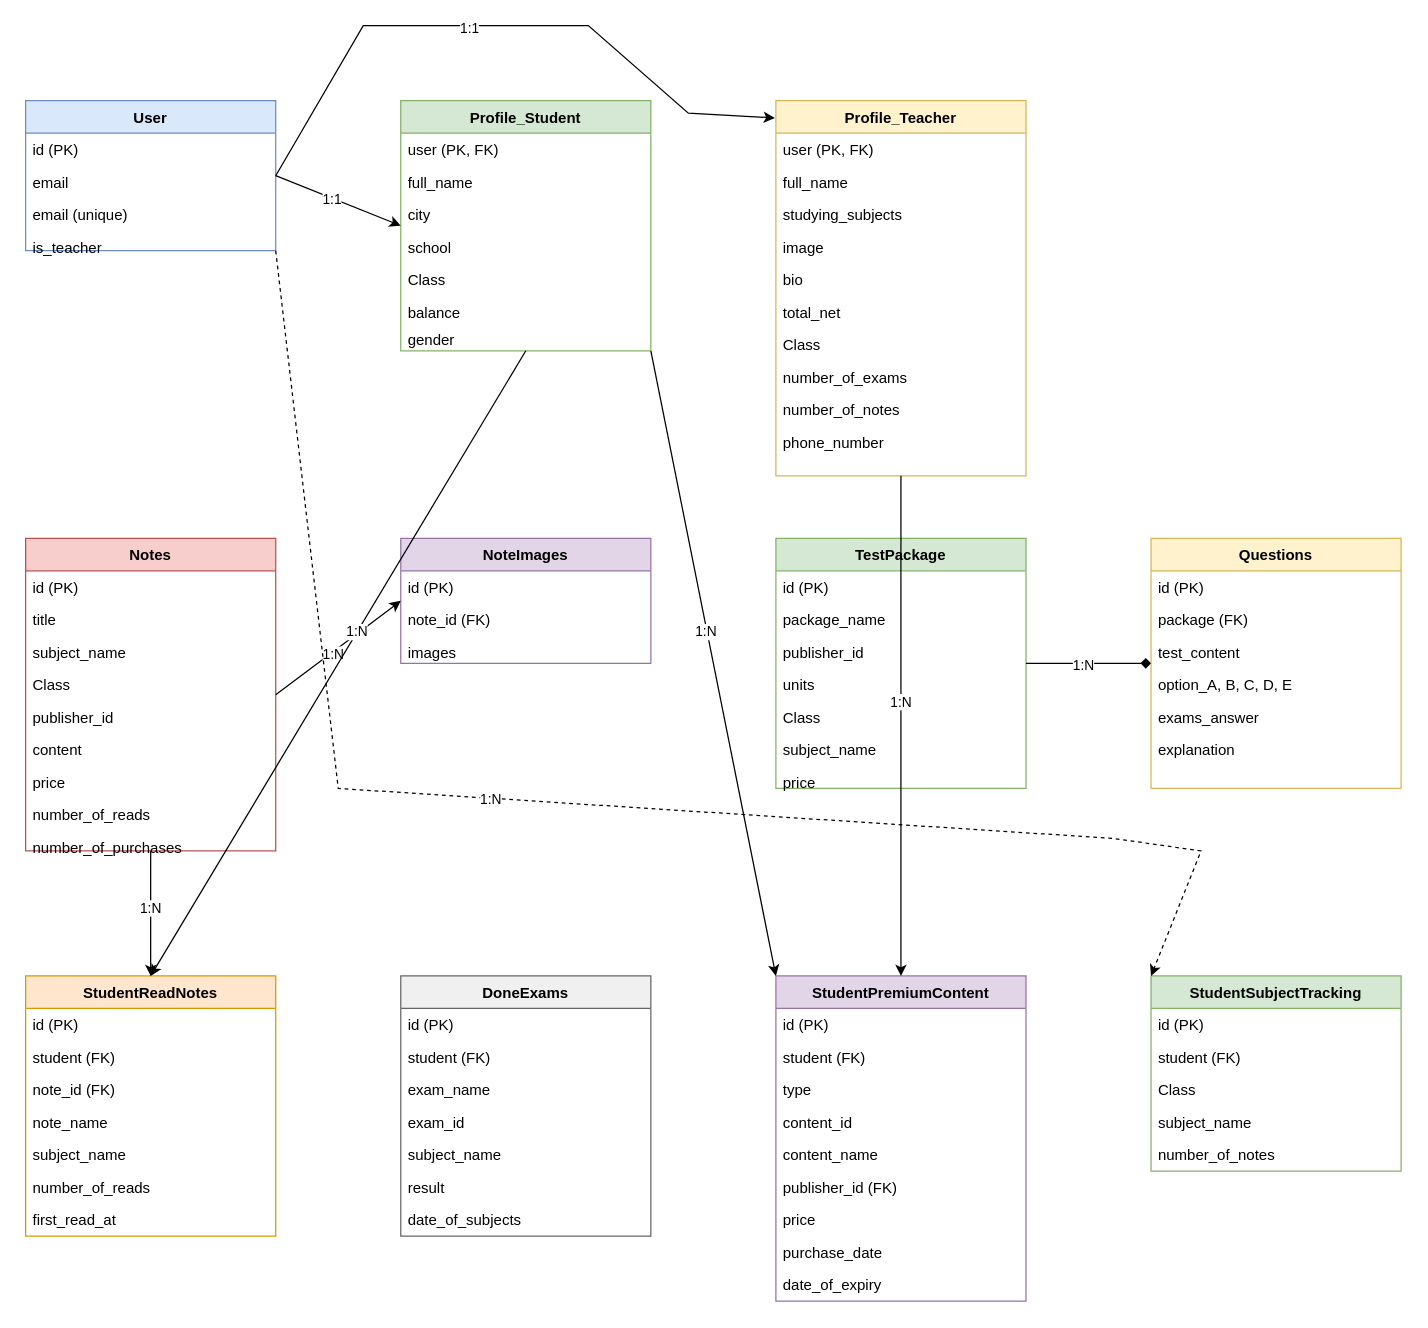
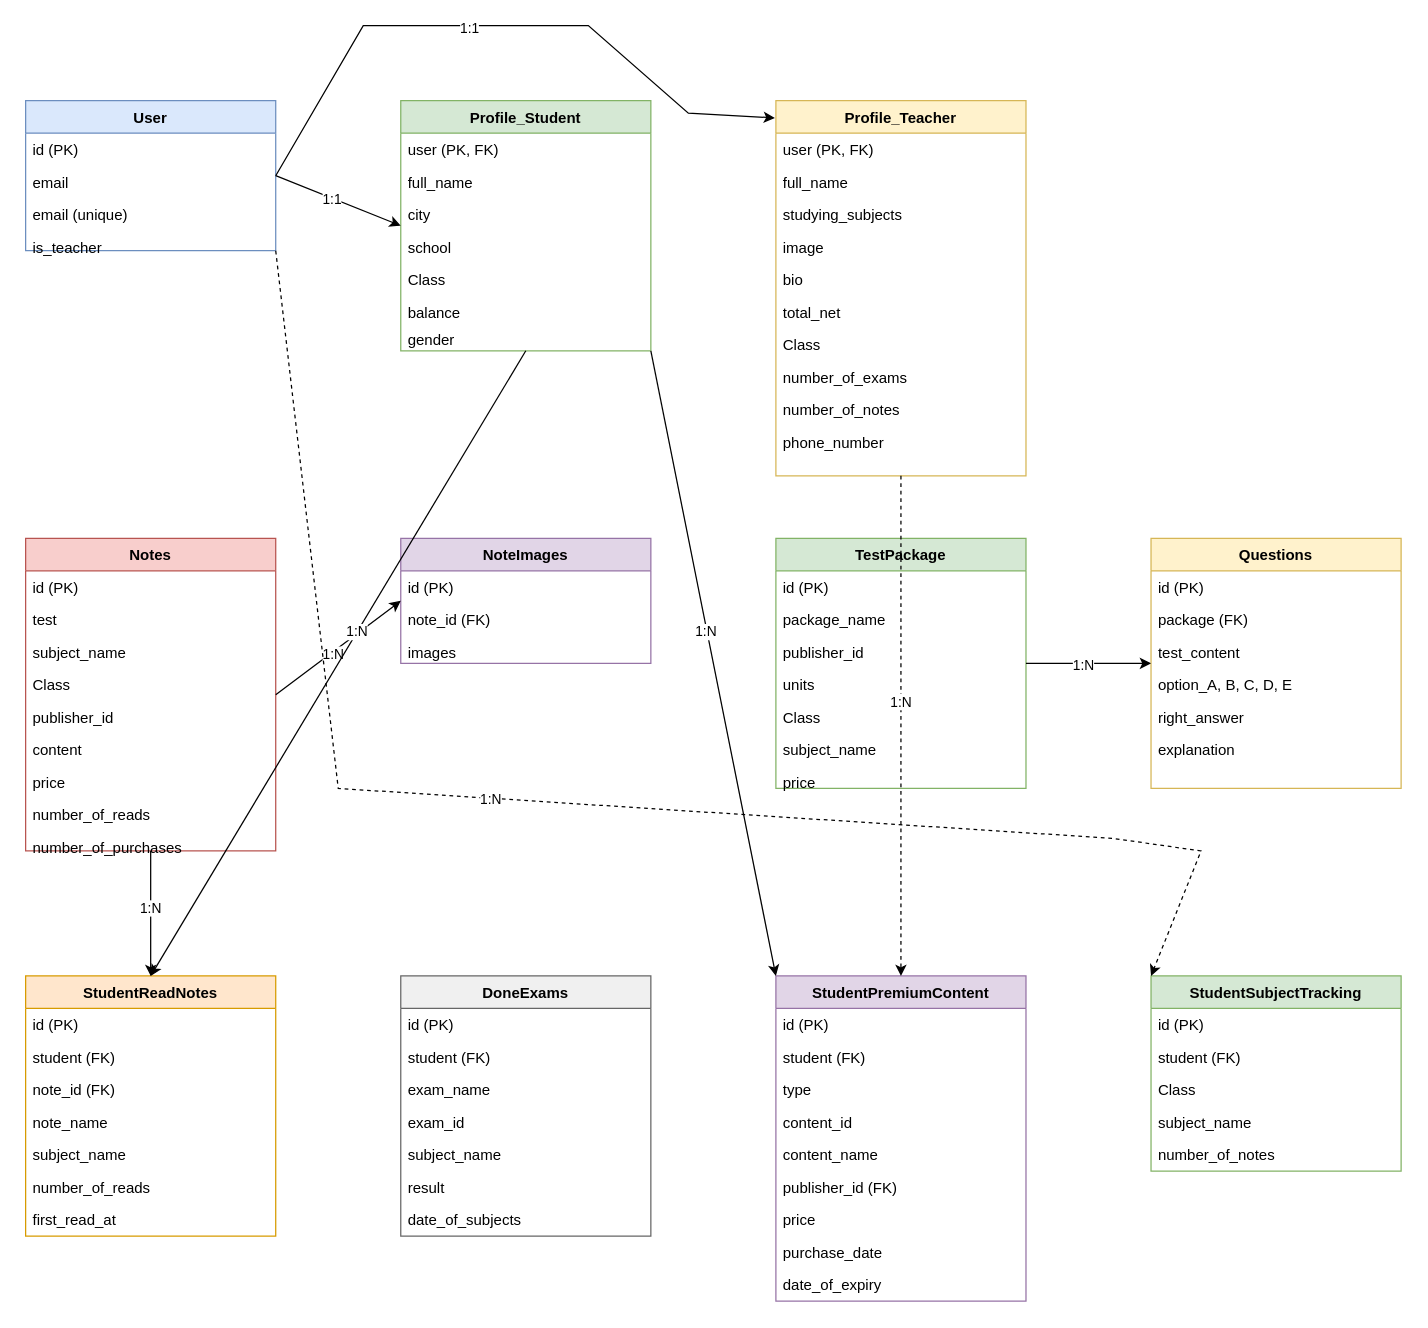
node "title": label "title" -> "test"
edge "TestPackage" -> "Questions": arrowhead diamond -> classic
node "exams_answer": label "exams_answer" -> "right_answer"
edge "Profile_Teacher" -> "StudentPremiumContent": style solid -> dashed
